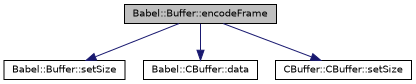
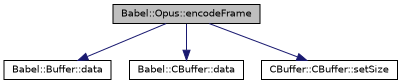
node "Babel::Buffer::encodeFrame": label "Babel::Buffer::encodeFrame" -> "Babel::Opus::encodeFrame"
node "Babel::Buffer::setSize": label "Babel::Buffer::setSize" -> "Babel::Buffer::data"
